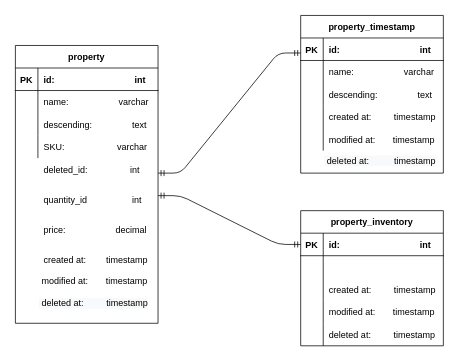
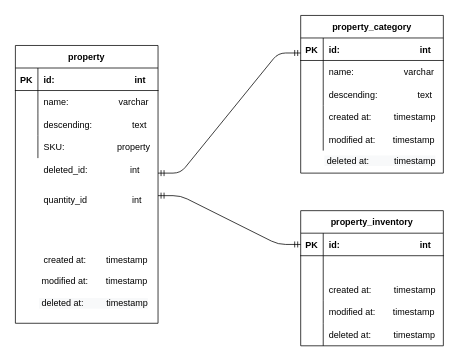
node "property_timestamp": label "property_timestamp" -> "property_category"
node "SKU: varchar": label "SKU: varchar" -> "SKU: property"
node "price: decimal": removed
